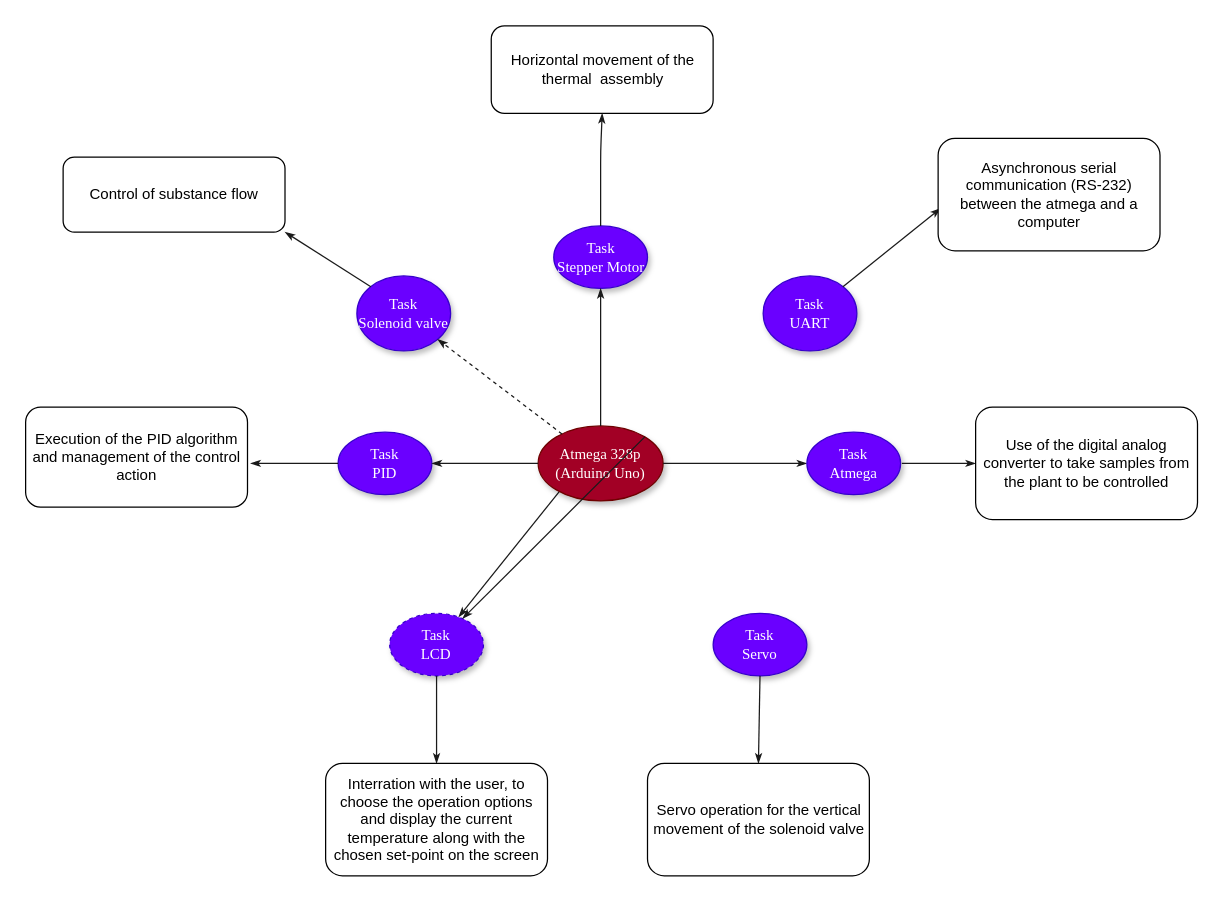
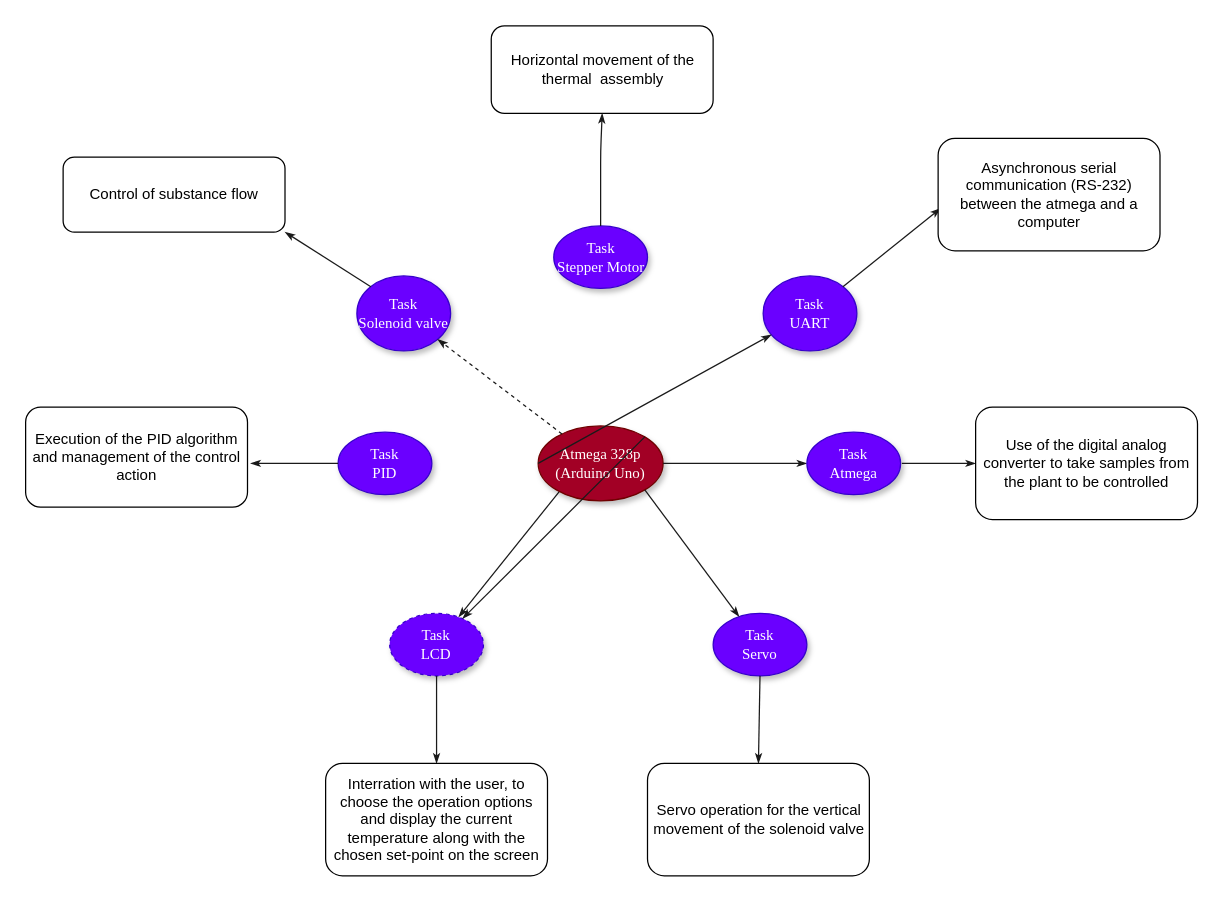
edge "Atmega 328p (Arduino Uno)" -> "Task Stepper Motor": removed
edge "Atmega 328p (Arduino Uno)" -> "Task PID": now "Atmega 328p (Arduino Uno)" -> "Task UART"
edge "Atmega 328p (Arduino Uno)" -> "Task Servo": added
